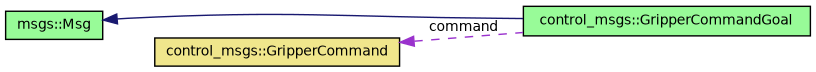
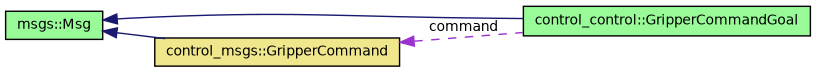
node "control_msgs::GripperCommandGoal": label "control_msgs::GripperCommandGoal" -> "control_control::GripperCommandGoal"
edge "control_msgs::GripperCommand" -> "msgs::Msg": added
